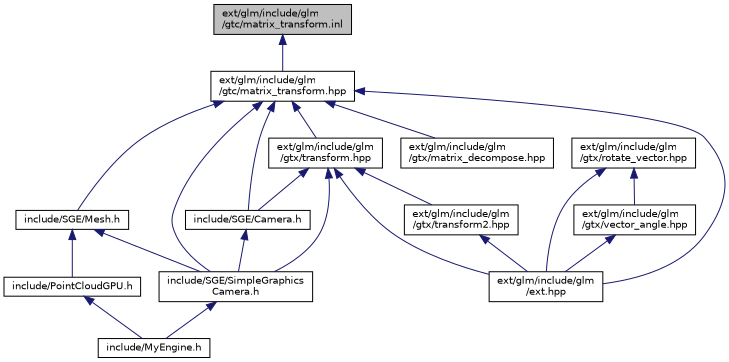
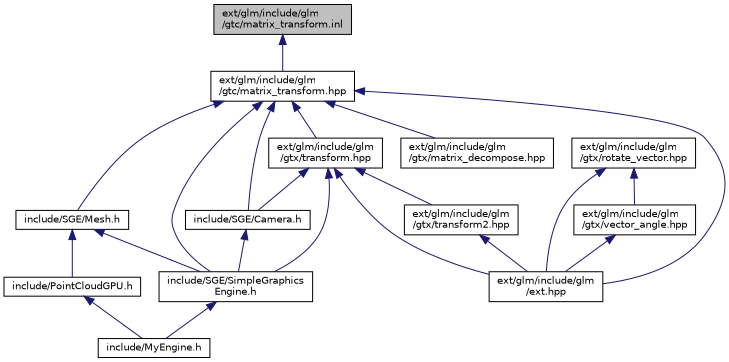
node "include/SGE/SimpleGraphics Camera.h": label "include/SGE/SimpleGraphics Camera.h" -> "include/SGE/SimpleGraphics Engine.h"
